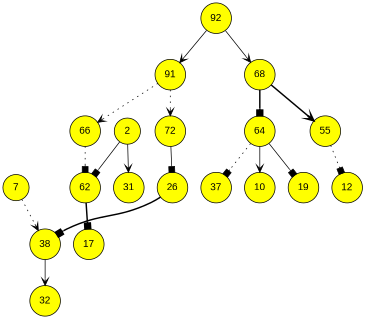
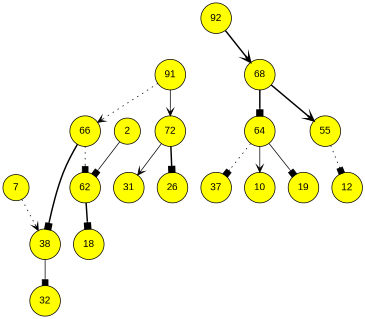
edge "92" -> "91": removed
edge "92" -> "68": style solid -> bold
edge "91" -> "72": style dotted -> solid
edge "2" -> "31": now "72" -> "31"
edge "72" -> "26": style solid -> bold
edge "26" -> "38": now "66" -> "38"
node "17": label "17" -> "18"
edge "38" -> "32": arrowhead vee -> box
